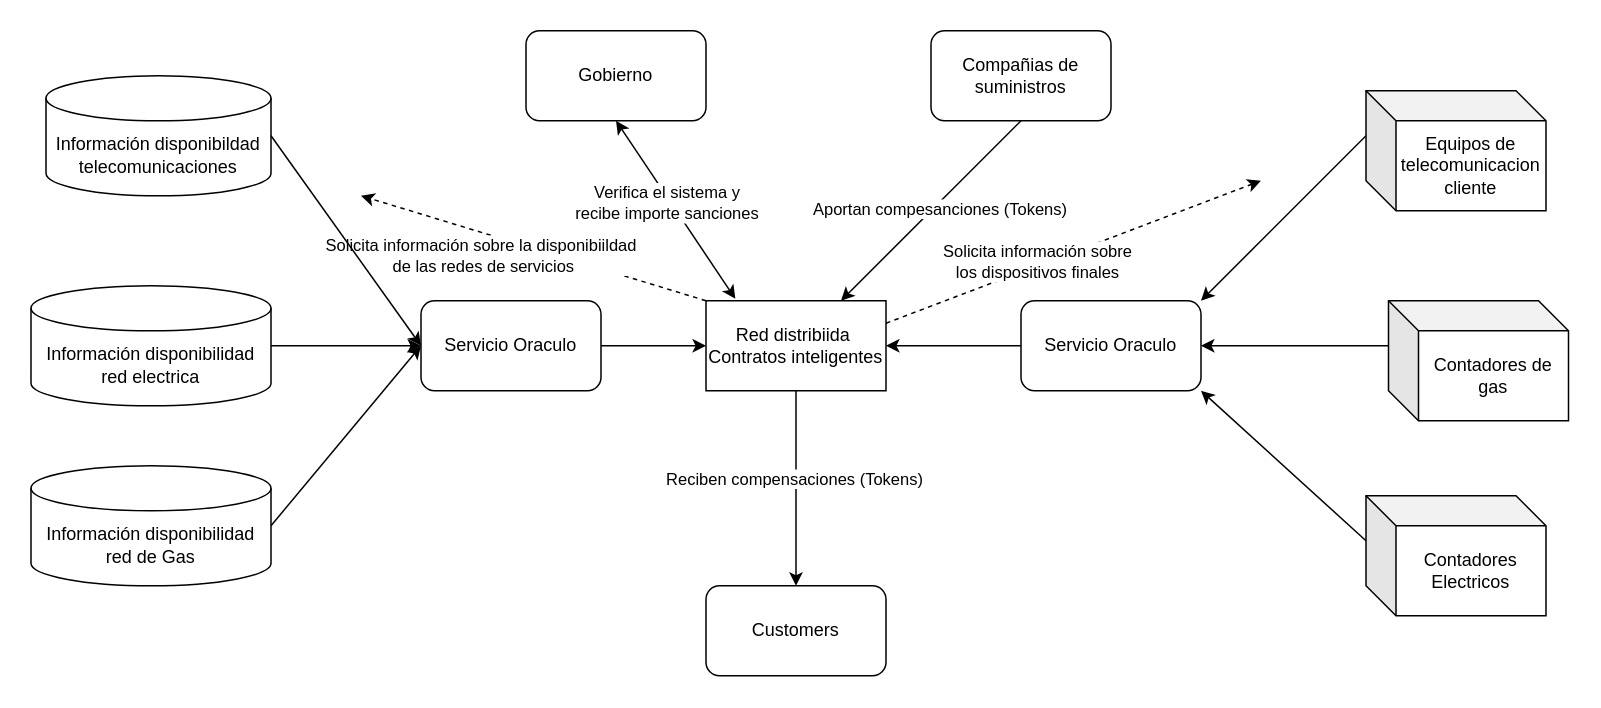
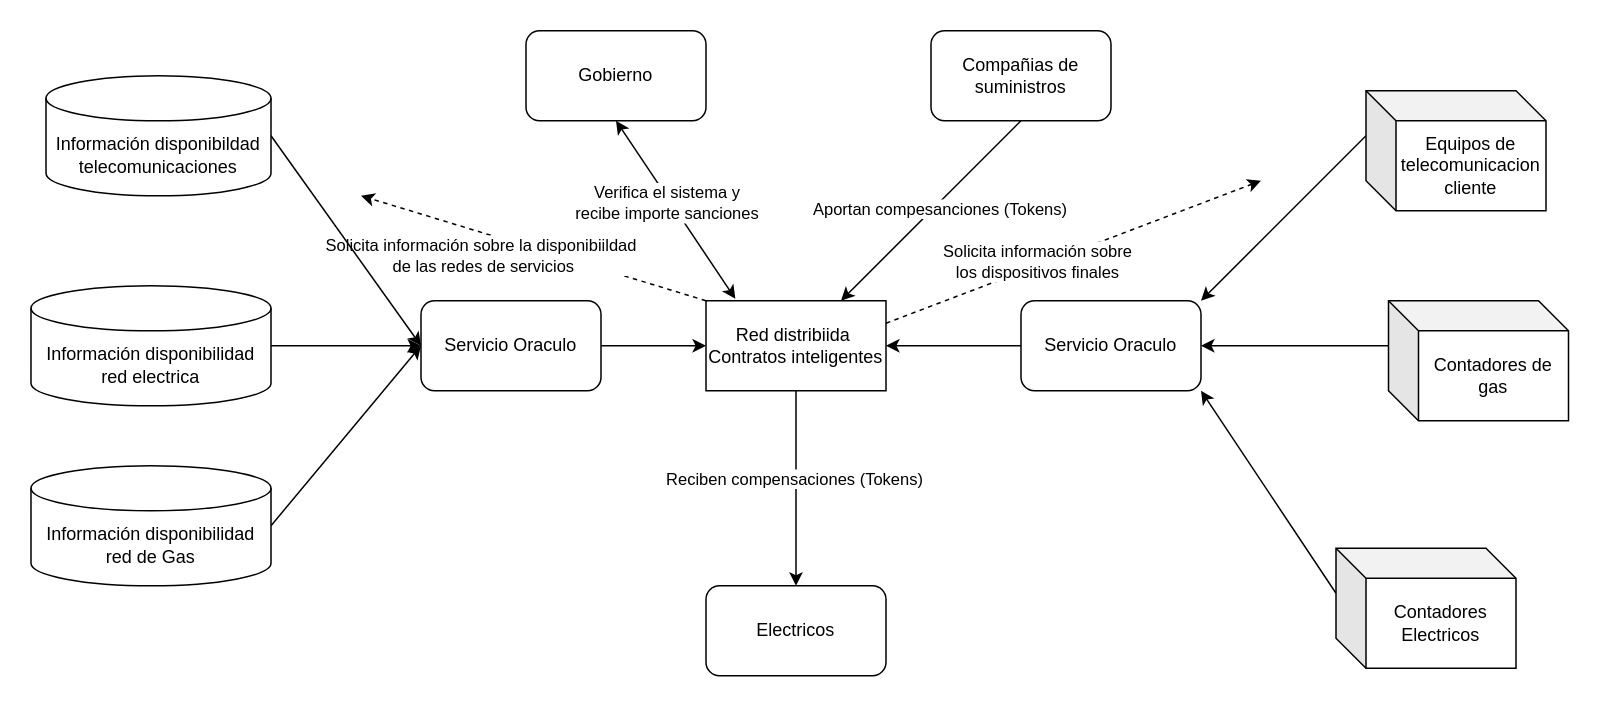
node "Contadores Electricos": moved (1456, 556) -> (1426, 608)
node "Customers": label "Customers" -> "Electricos"
